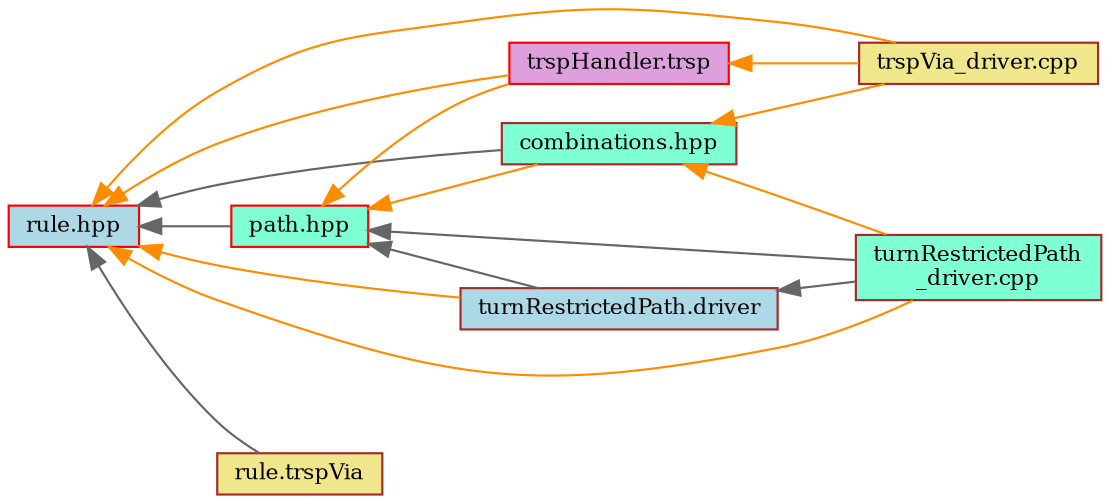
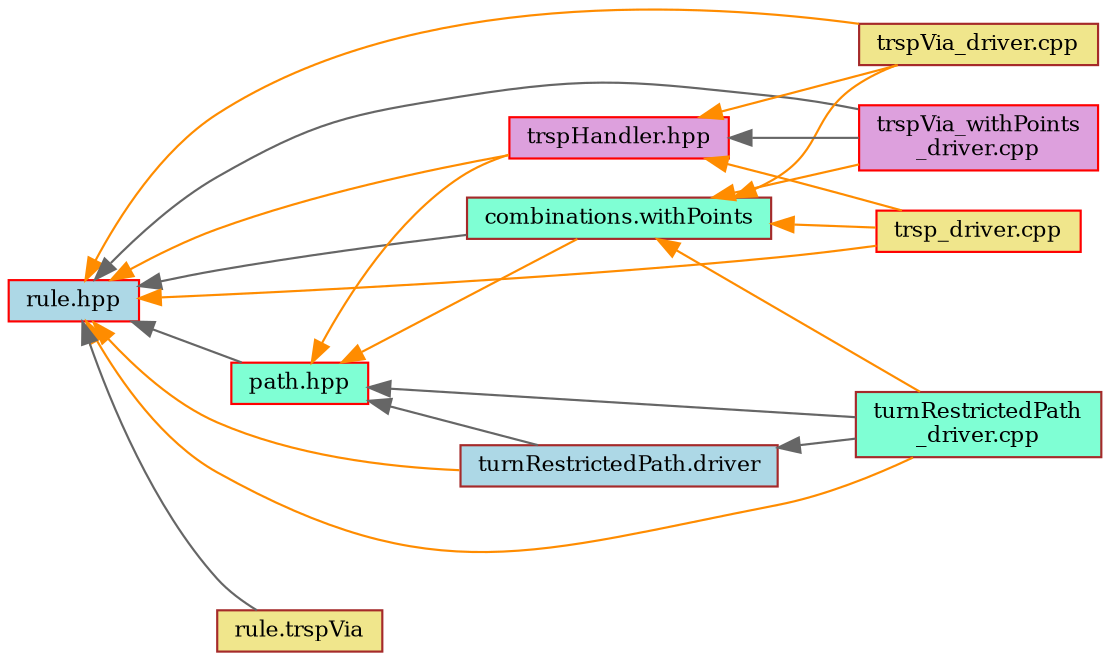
node "trspHandler.trsp": label "trspHandler.trsp" -> "trspHandler.hpp"
node "trspVia_withPoints _driver.cpp": added
node "combinations.hpp": label "combinations.hpp" -> "combinations.withPoints"
node "trsp_driver.cpp": added
